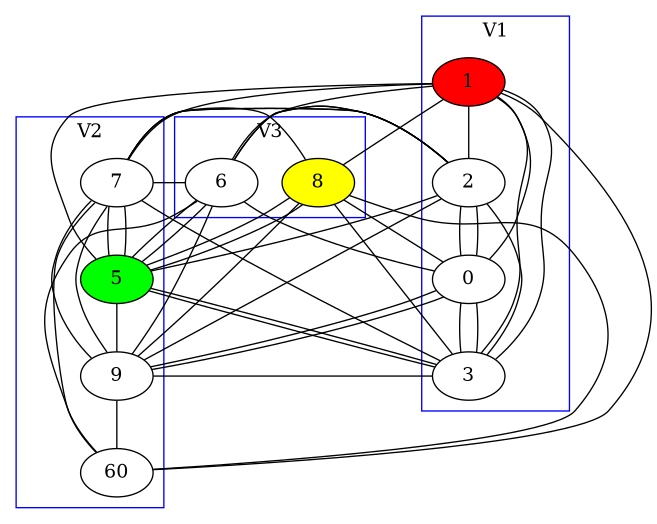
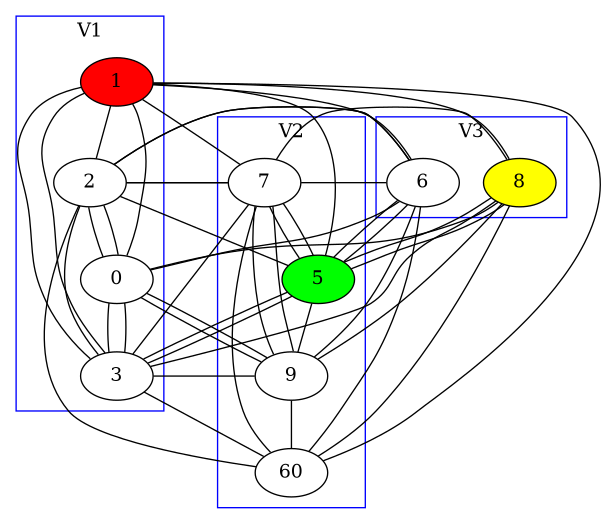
edge "2" -- "9": now "2" -- "60"
edge "3" -- "60": added
